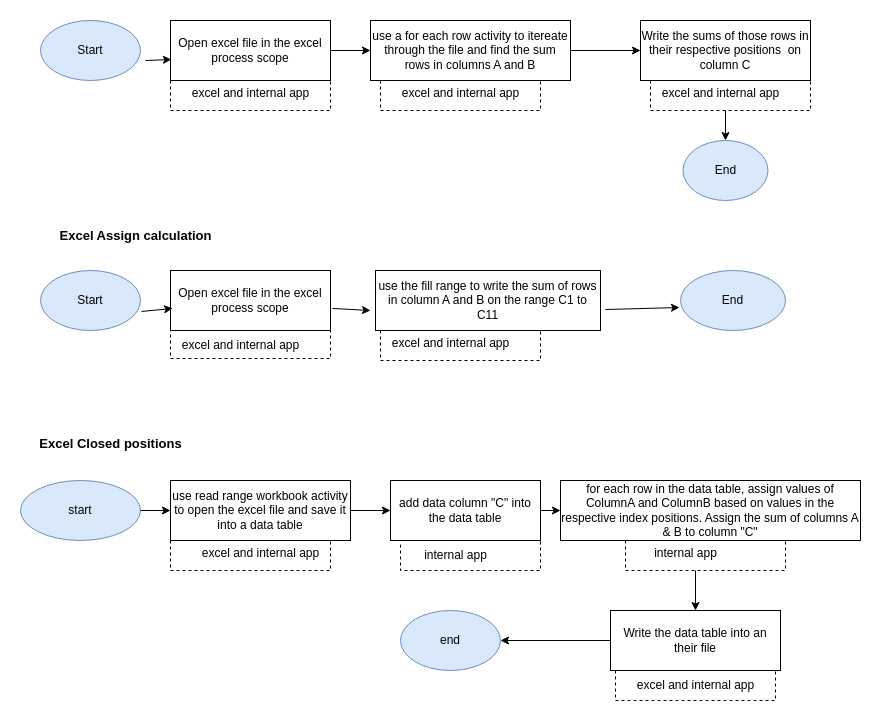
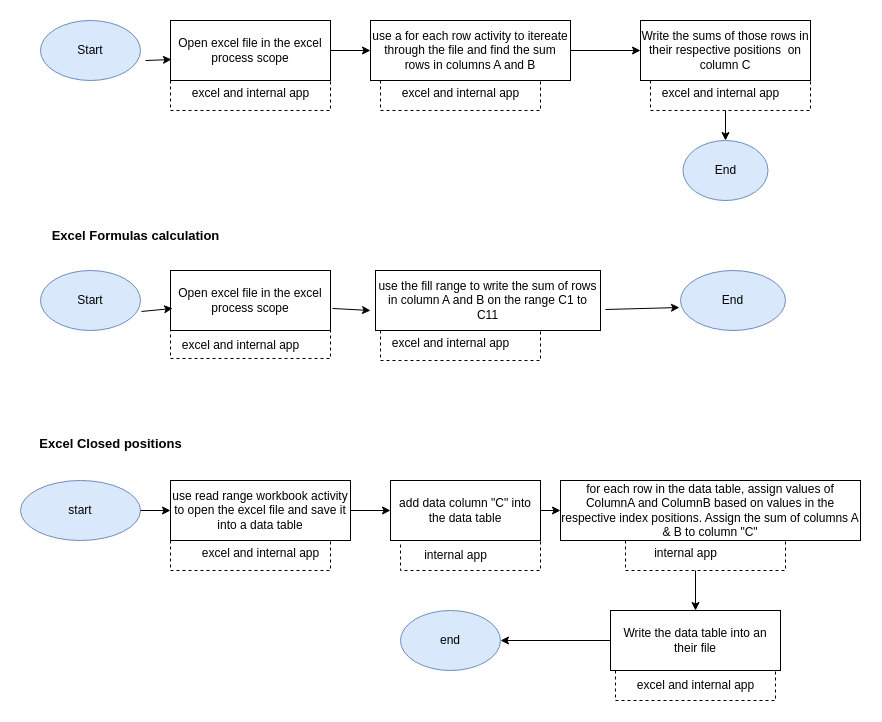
node "Excel Assign calculation": label "Excel Assign calculation" -> "Excel Formulas calculation"
